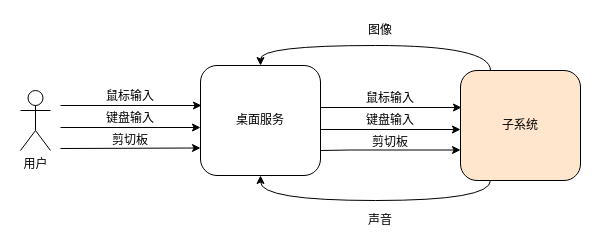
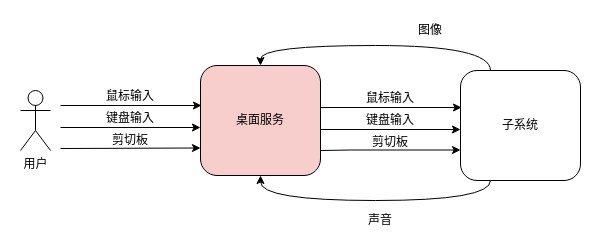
node "图像": moved (381, 31) -> (431, 31)
node "桌面服务": fillcolor #ffffff -> #f8cecc
node "子系统": fillcolor #ffe6cc -> #ffffff
